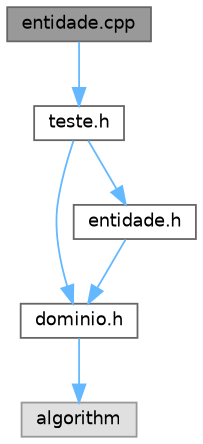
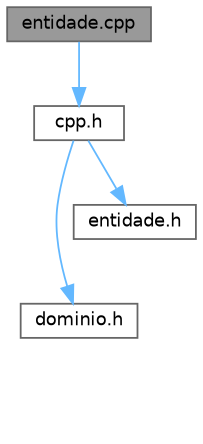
node "teste.h": label "teste.h" -> "cpp.h"
edge "entidade.h" -> "dominio.h": removed
node "algorithm": removed
